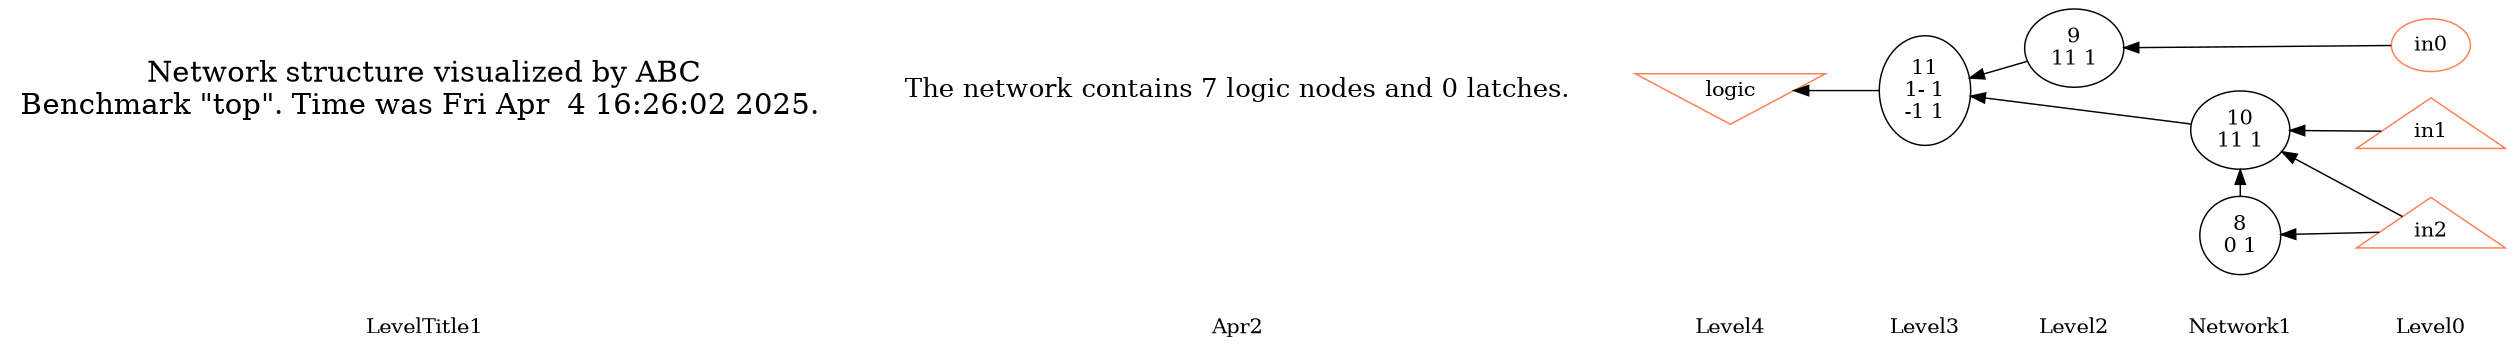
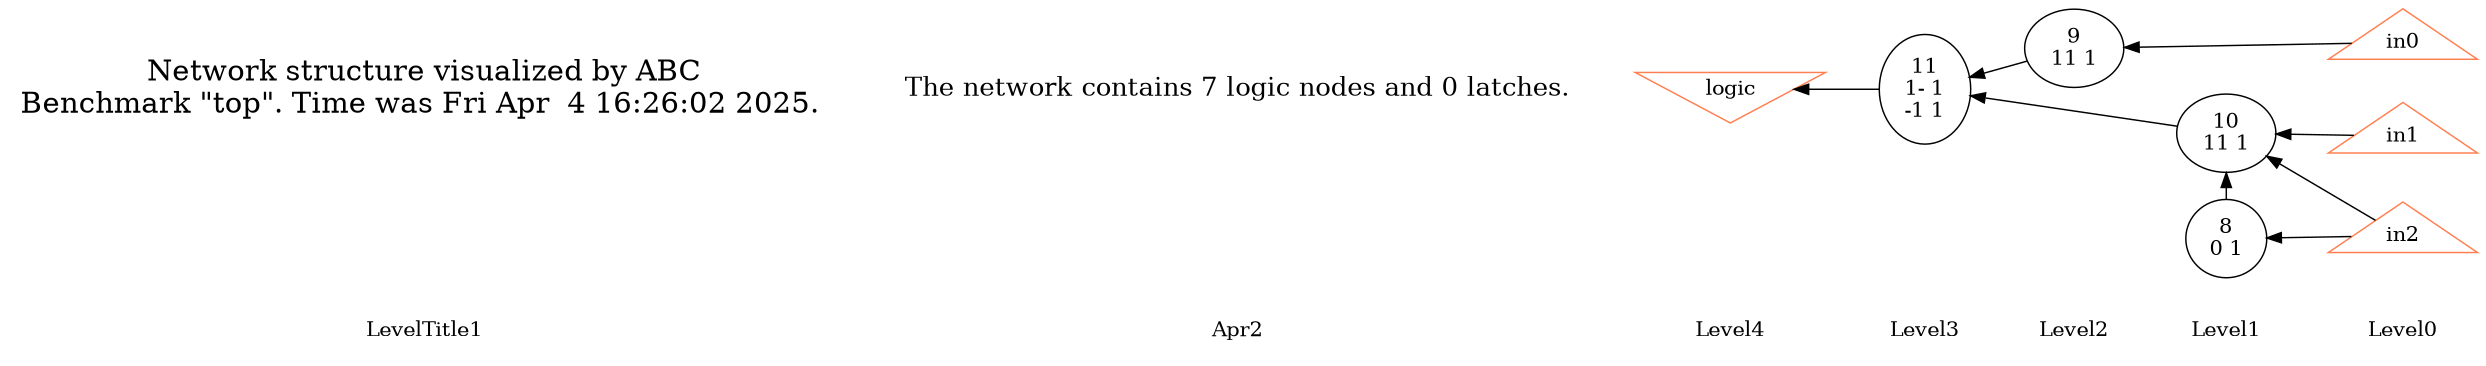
node "in0": shape ellipse -> triangle
node "Network1": label "Network1" -> "Level1"
